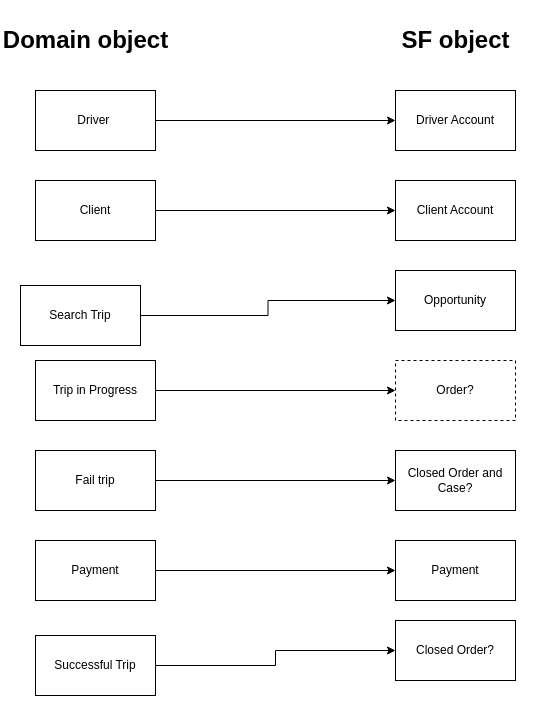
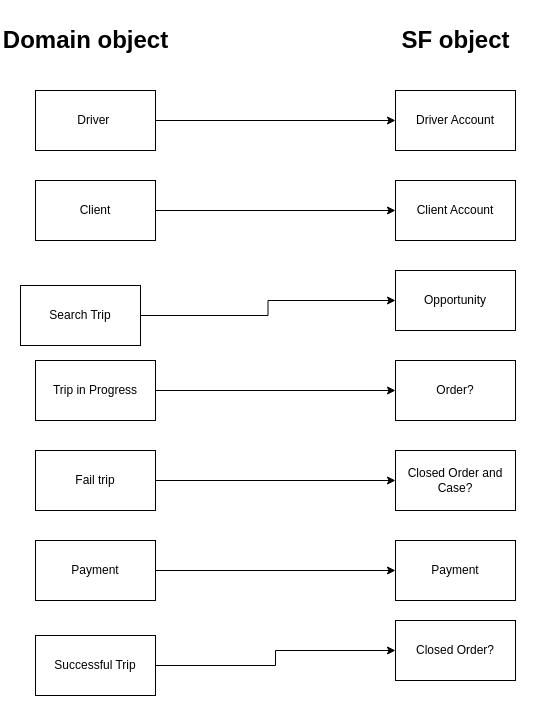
node "Order?": style dashed -> solid
